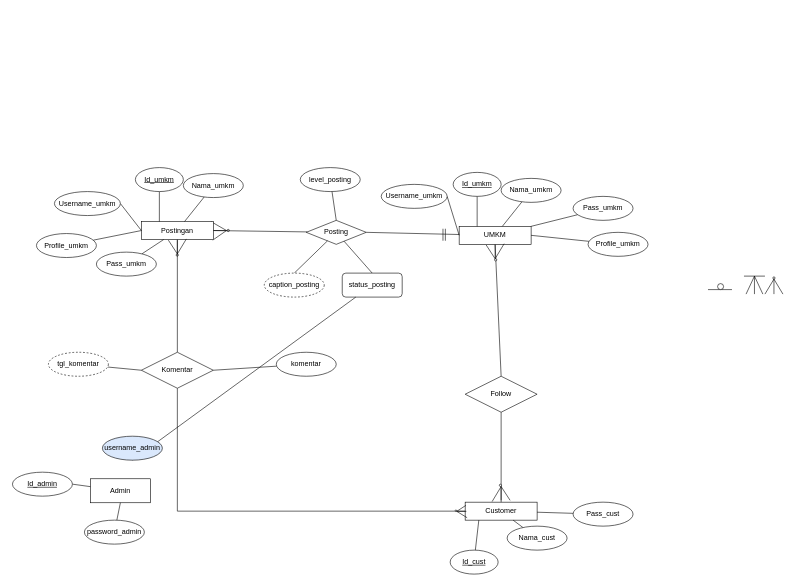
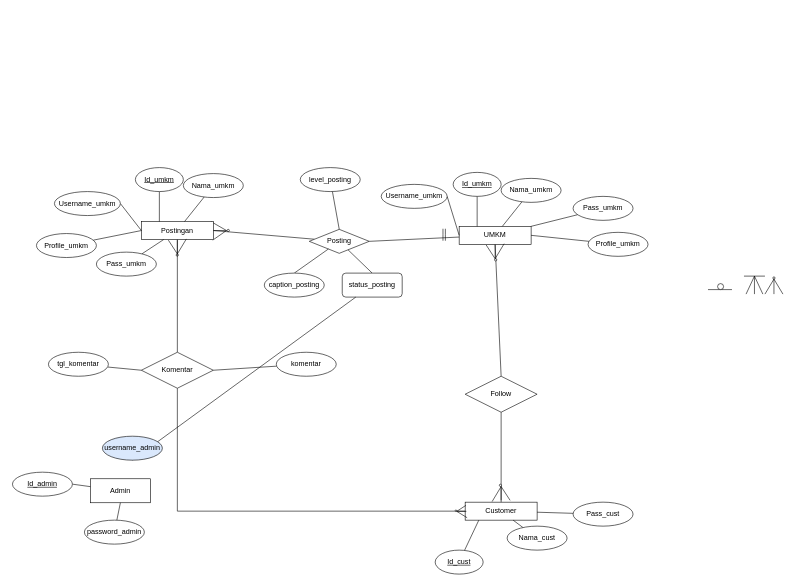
node "Posting": moved (336, 233) -> (339, 242)
node "caption_posting": style dashed -> solid
node "tgl_komentar": style dashed -> solid
node "Id_cust": moved (474, 563) -> (459, 563)
